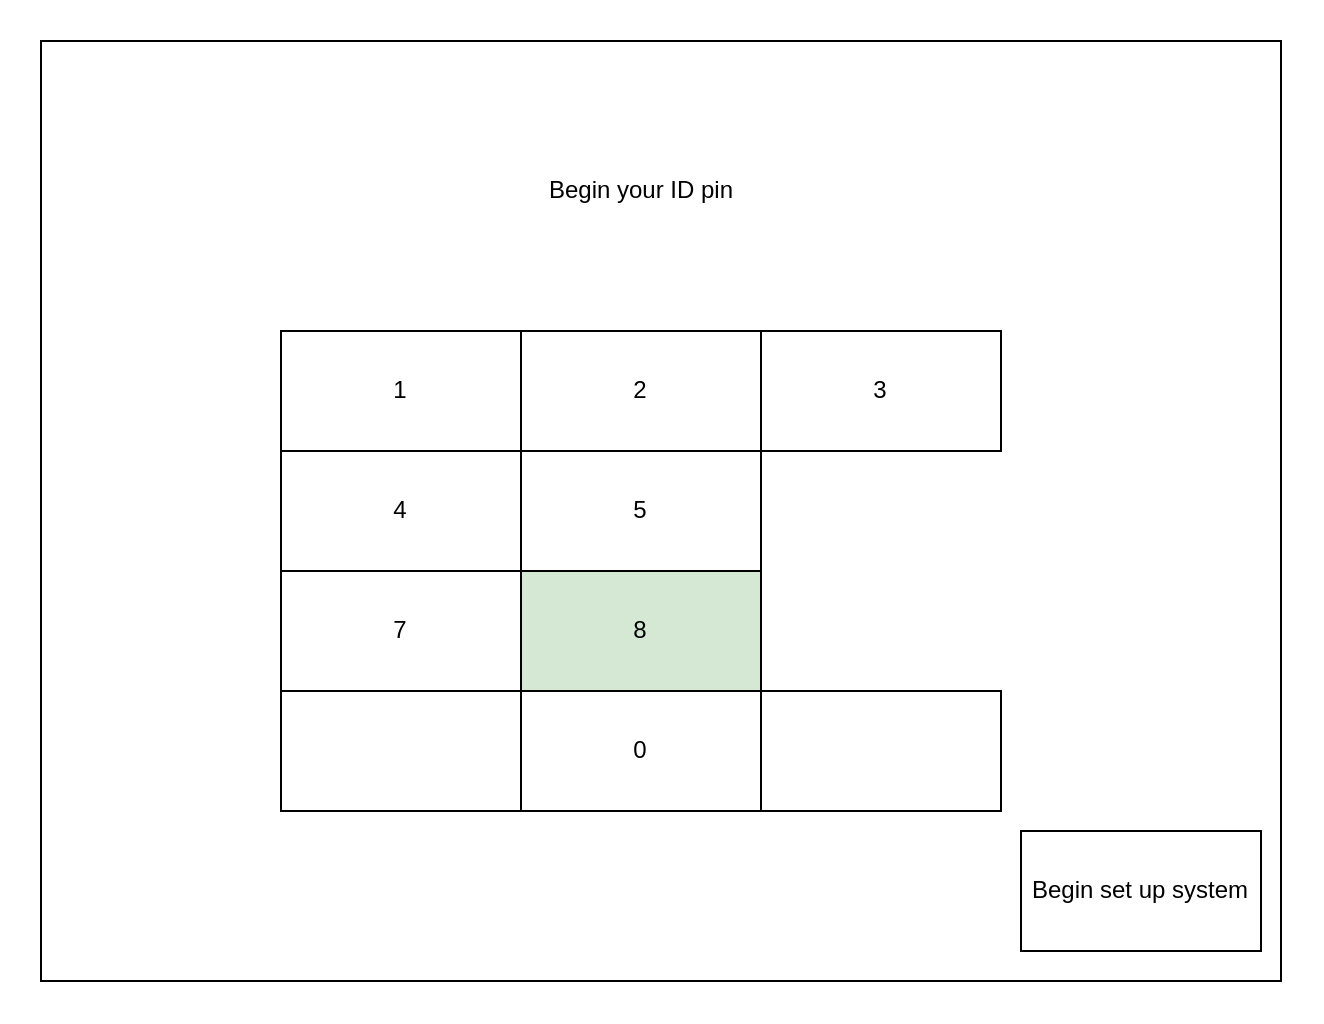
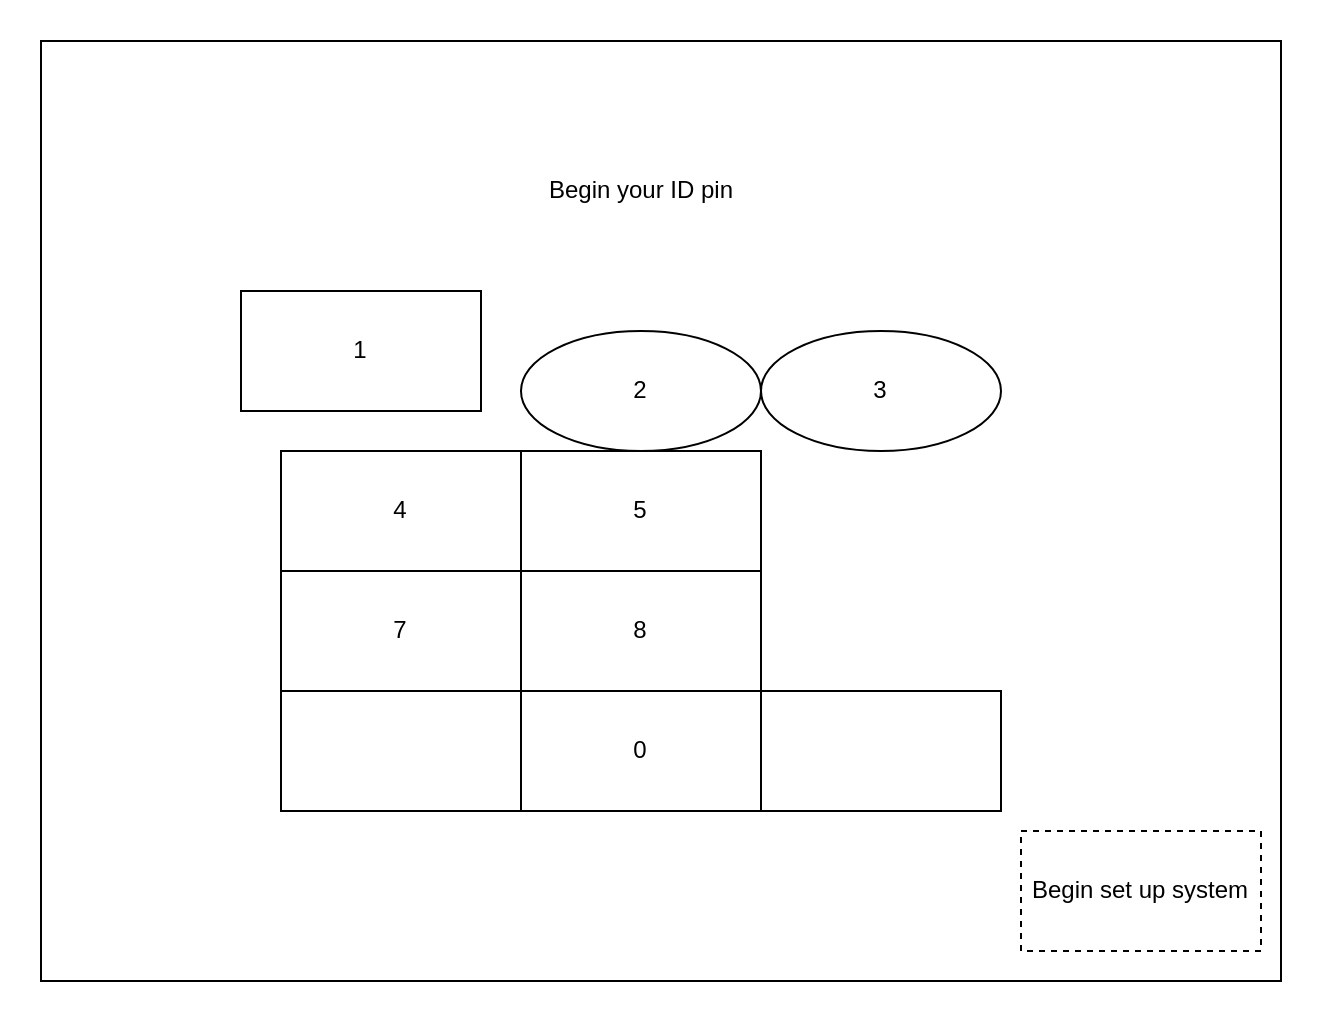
node "1": moved (401, 391) -> (361, 351)
node "2": shape rectangle -> ellipse
node "3": shape rectangle -> ellipse
node "8": fillcolor #d5e8d4 -> #ffffff
node "Begin set up system": style solid -> dashed
